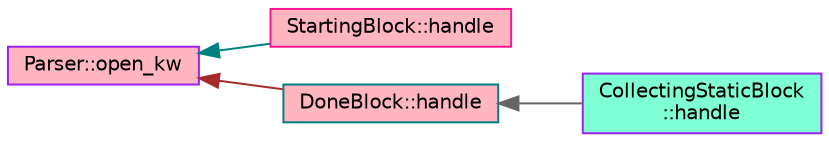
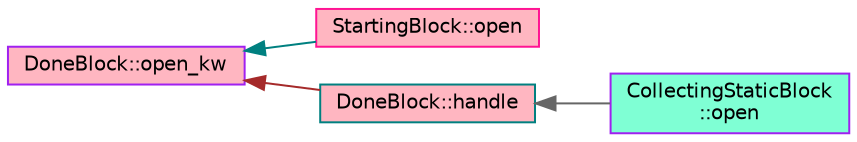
node "StartingBlock::handle": label "StartingBlock::handle" -> "StartingBlock::open"
node "Parser::open_kw": label "Parser::open_kw" -> "DoneBlock::open_kw"
node "CollectingStaticBlock ::handle": label "CollectingStaticBlock ::handle" -> "CollectingStaticBlock ::open"
